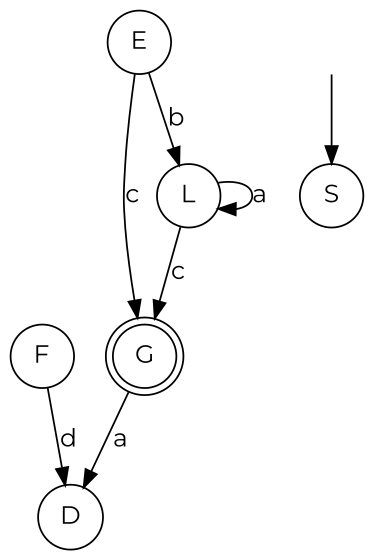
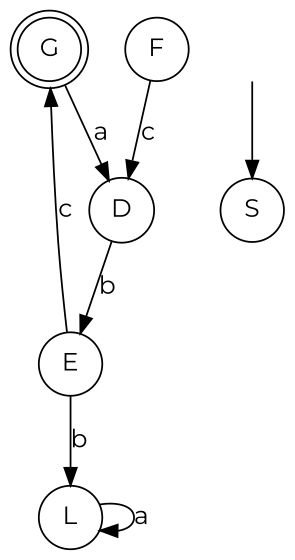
edge "L" -> "G": removed, label "c"
edge "D" -> "E": added, label "b"
edge "F" -> "D": label "d" -> "c"
